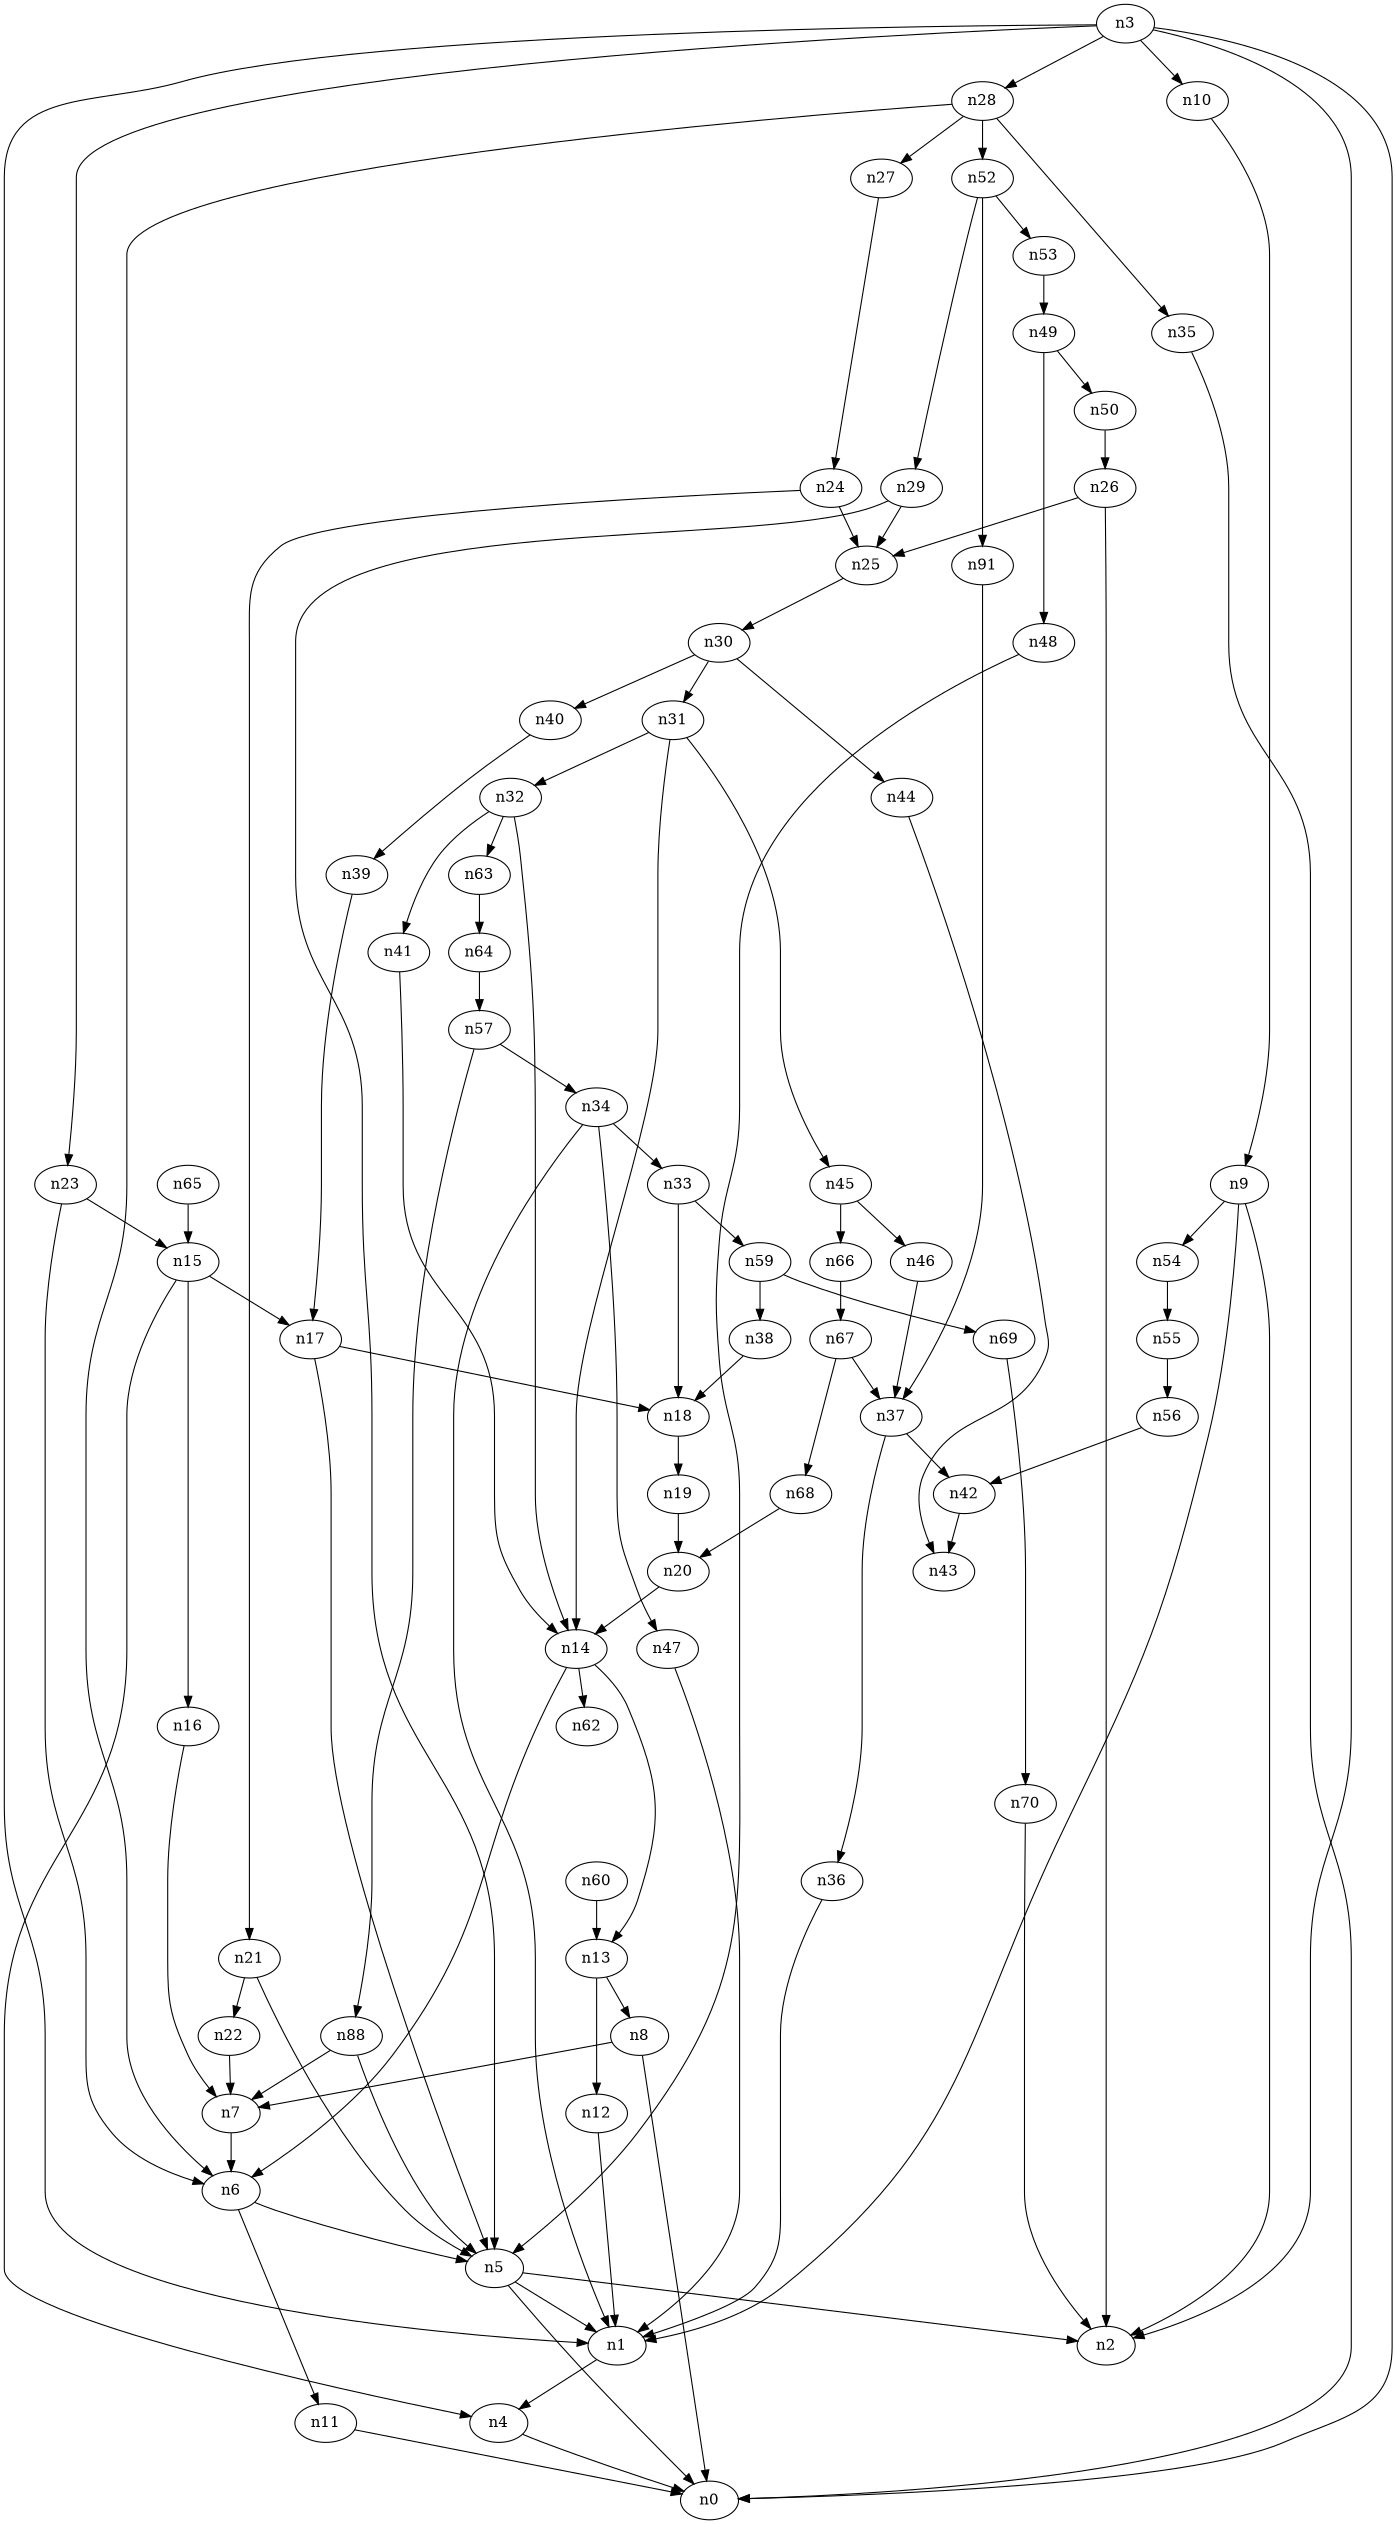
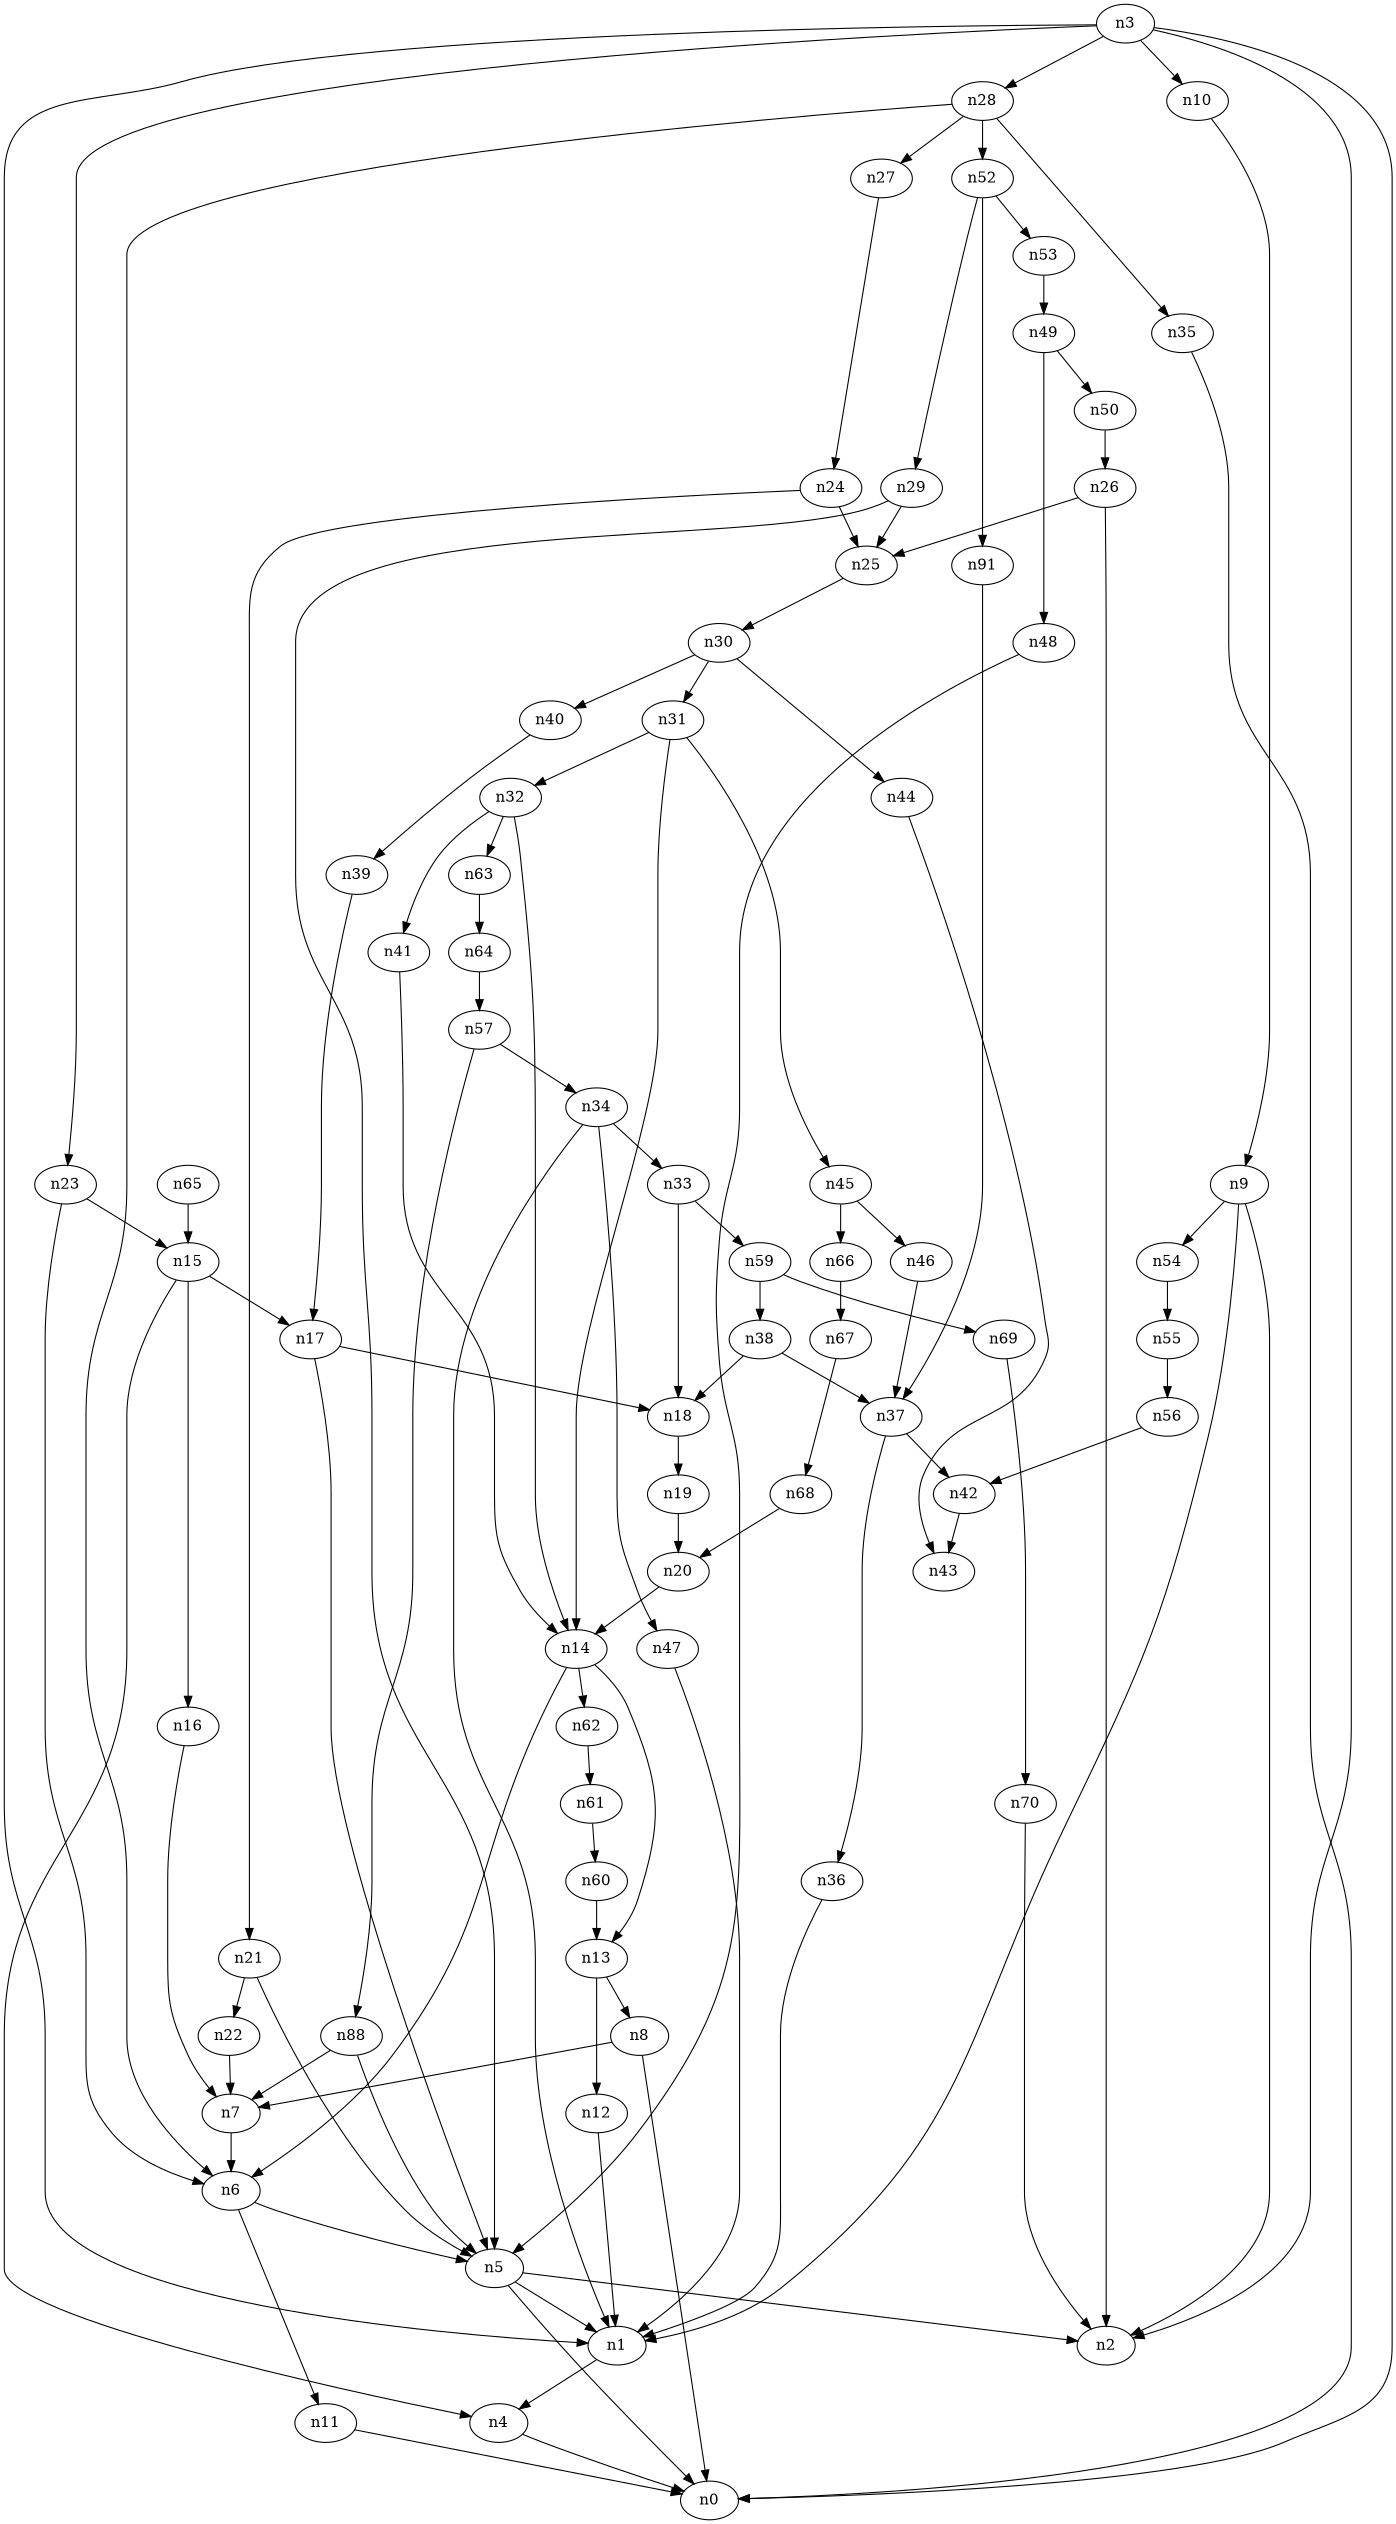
edge "n67" -> "n37": now "n38" -> "n37"
node "n61": added
